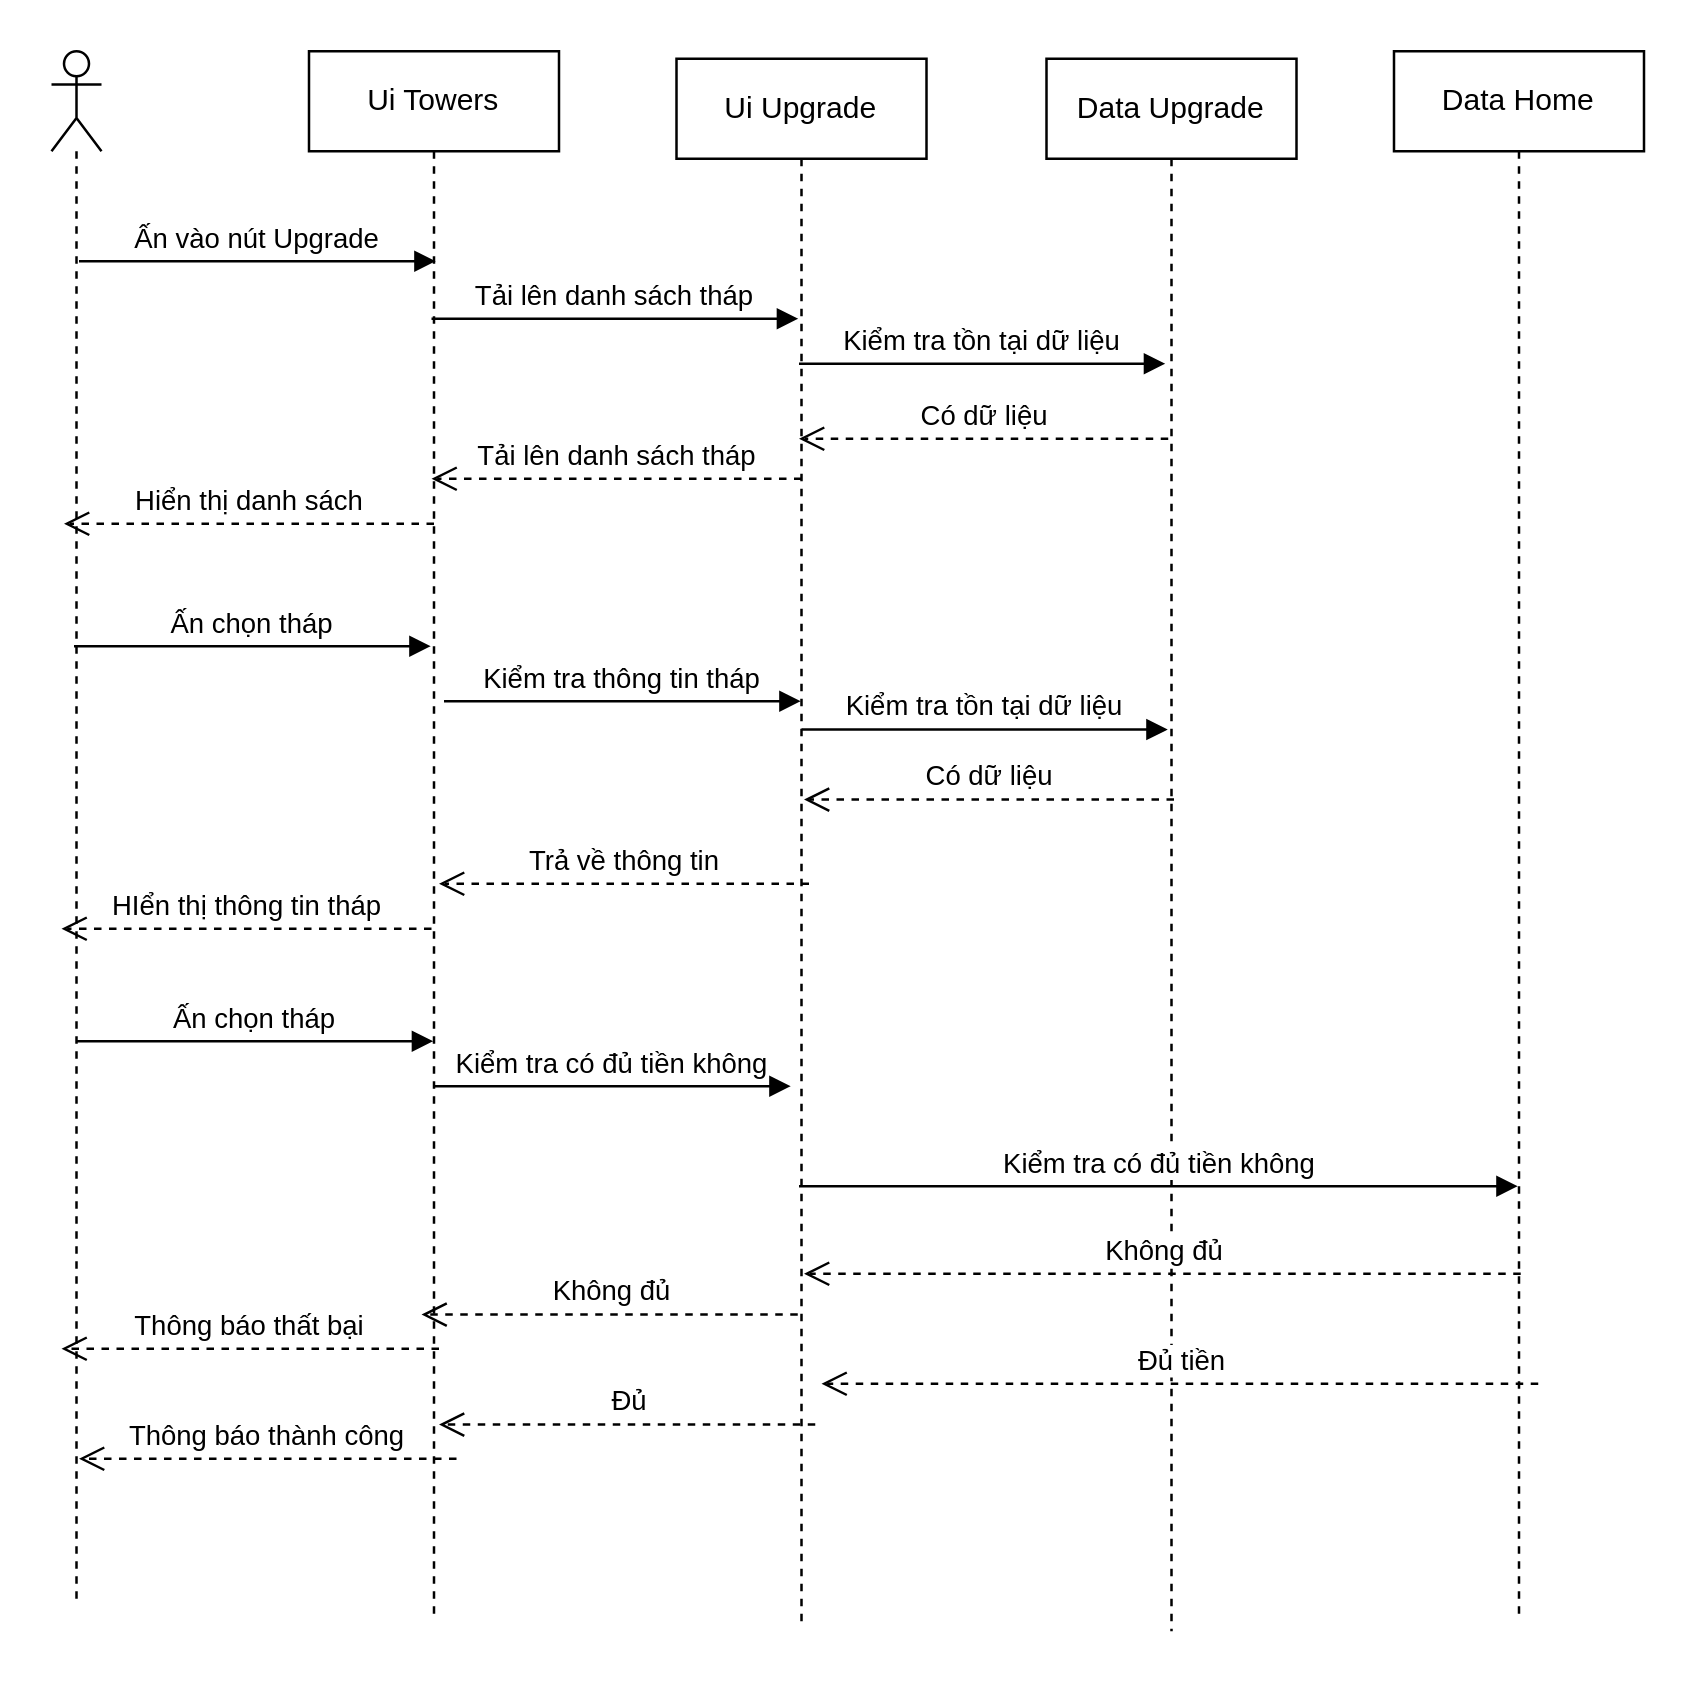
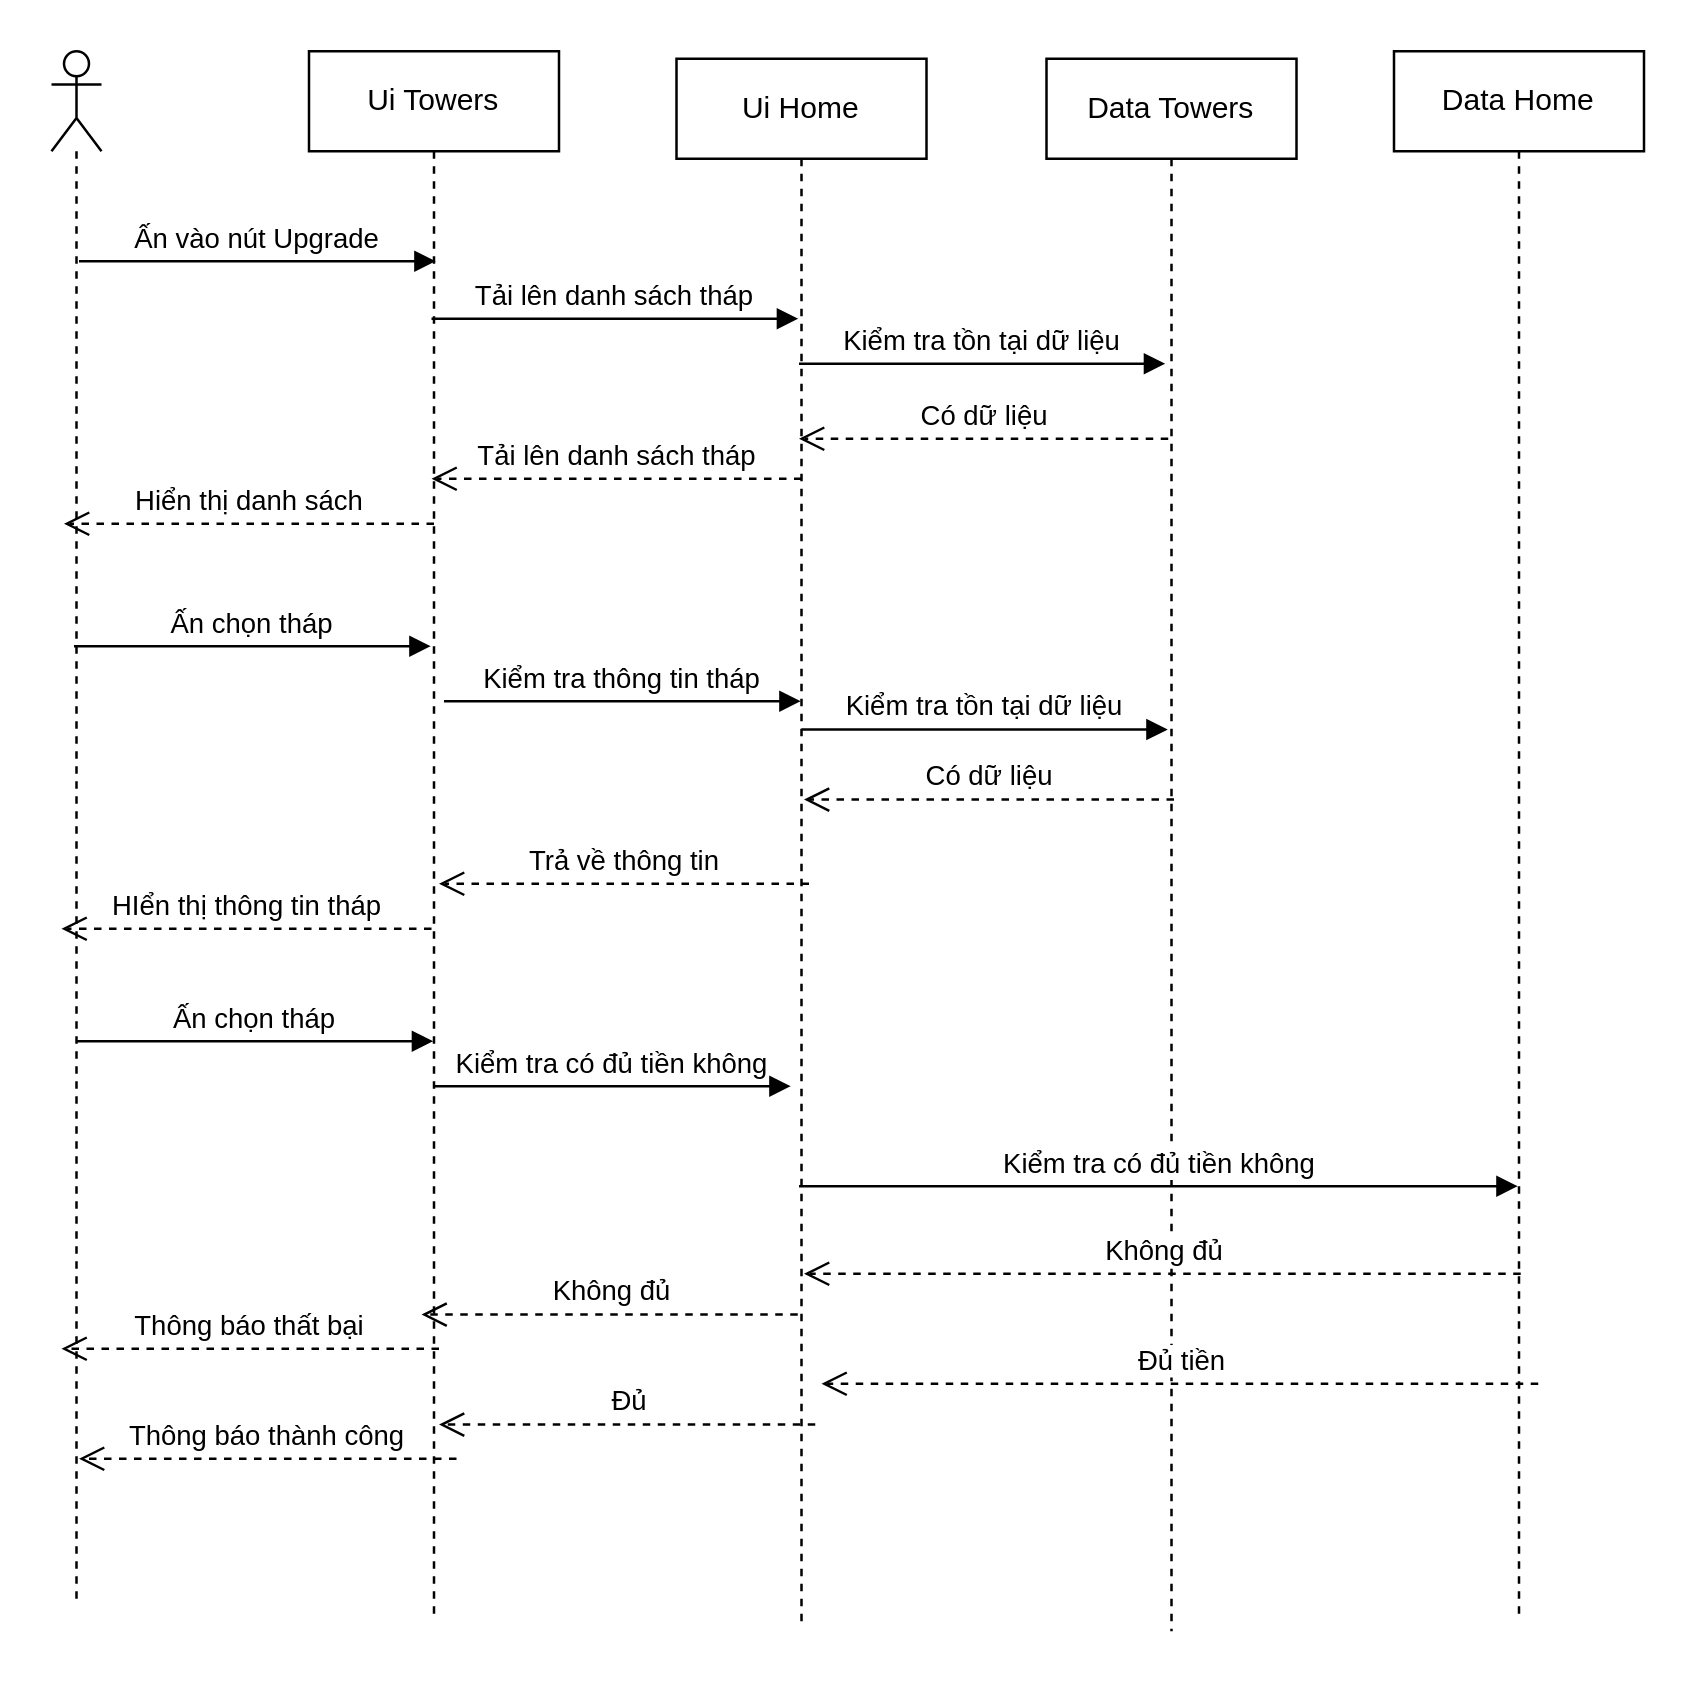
node "Ui Upgrade": label "Ui Upgrade" -> "Ui Home"
node "Data Upgrade": label "Data Upgrade" -> "Data Towers"
